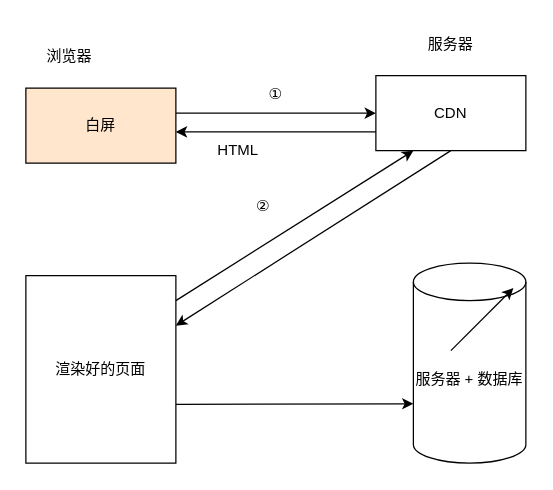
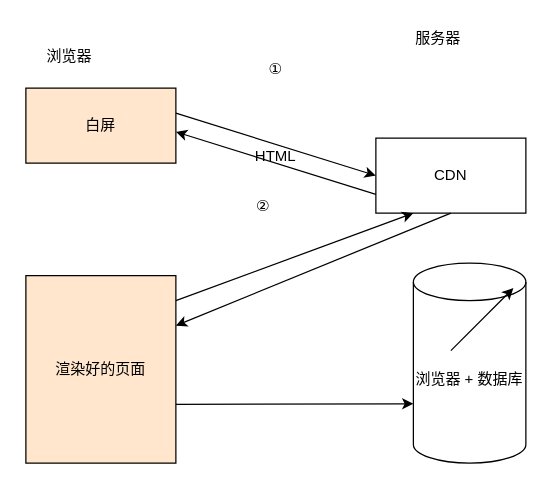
node "服务器": moved (451, 44) -> (438, 38)
node "①": moved (276, 94) -> (276, 69)
node "CDN": moved (451, 113) -> (451, 176)
node "HTML": moved (238, 151) -> (276, 157)
node "渲染好的页面": fillcolor #ffffff -> #ffe6cc
node "服务器 + 数据库": label "服务器 + 数据库" -> "浏览器 + 数据库"
